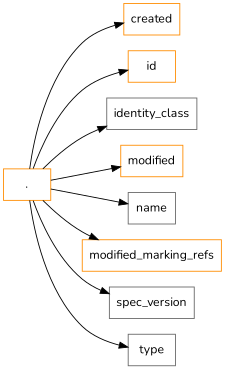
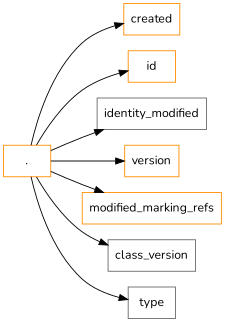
node "identity_class": label "identity_class" -> "identity_modified"
node "modified": label "modified" -> "version"
node "name": removed
node "spec_version": label "spec_version" -> "class_version"
